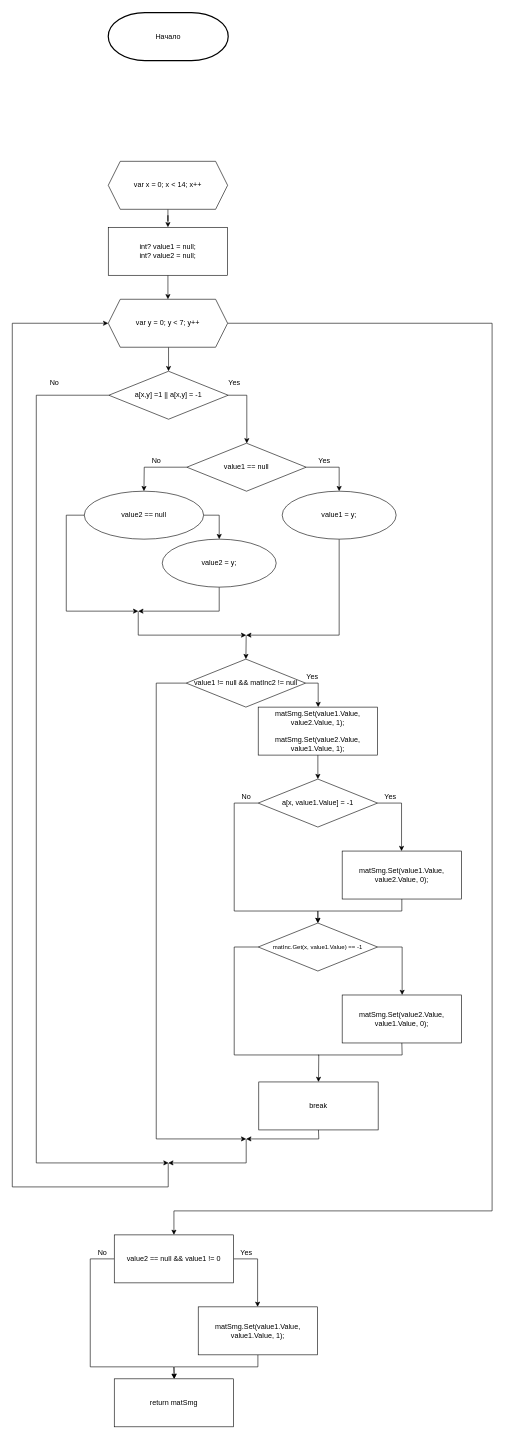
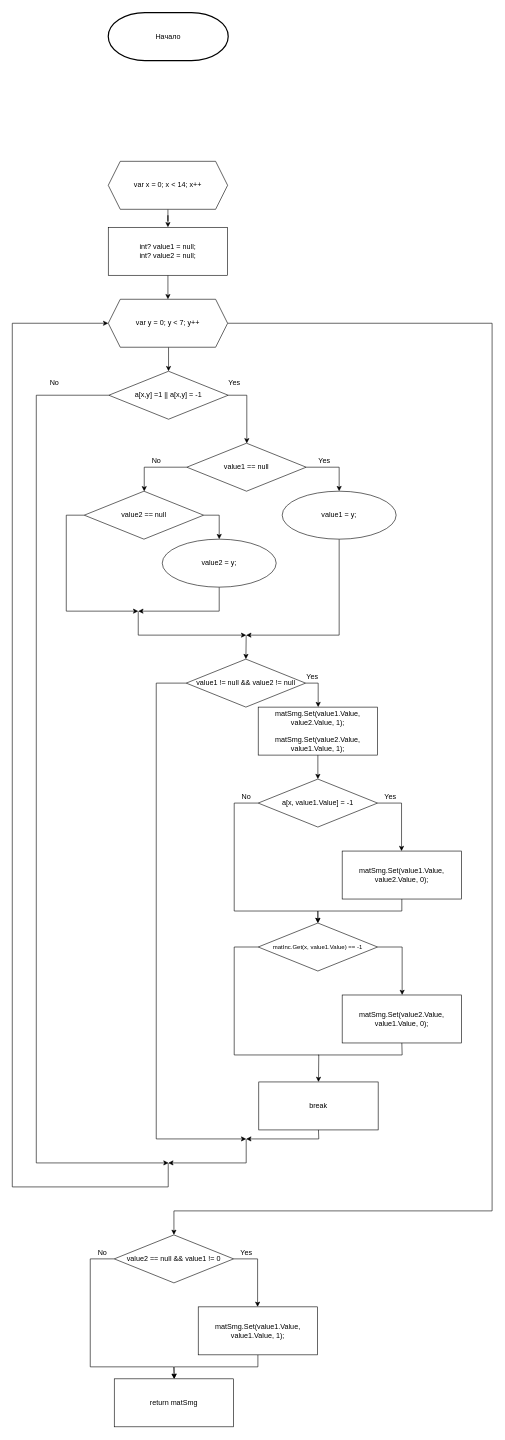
node "value2 == null": shape ellipse -> diamond
node "value1 != null && matInc2 != null": label "value1 != null && matInc2 != null" -> "value1 != null && value2 != null"
node "value2 == null && value1 != 0": shape rectangle -> diamond
